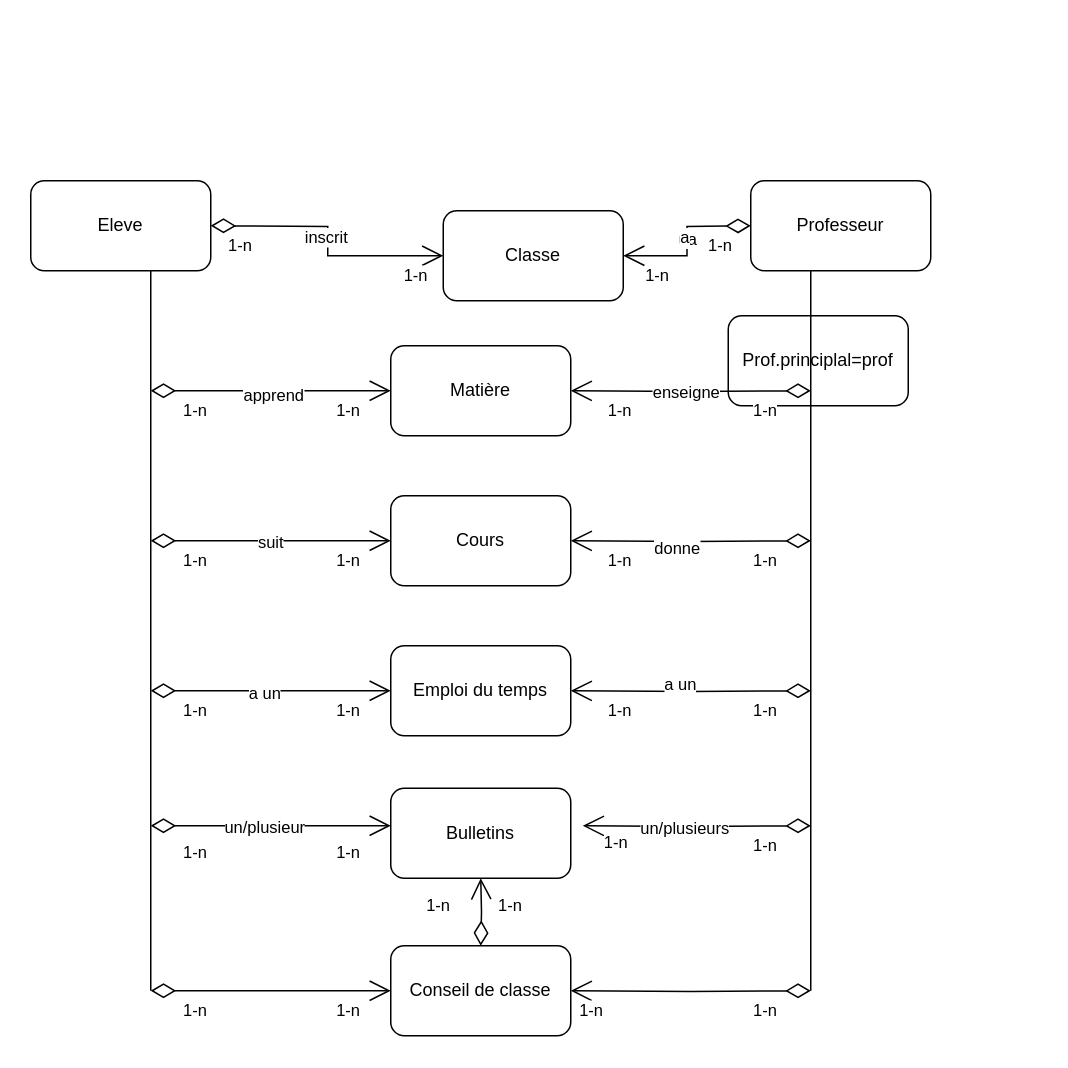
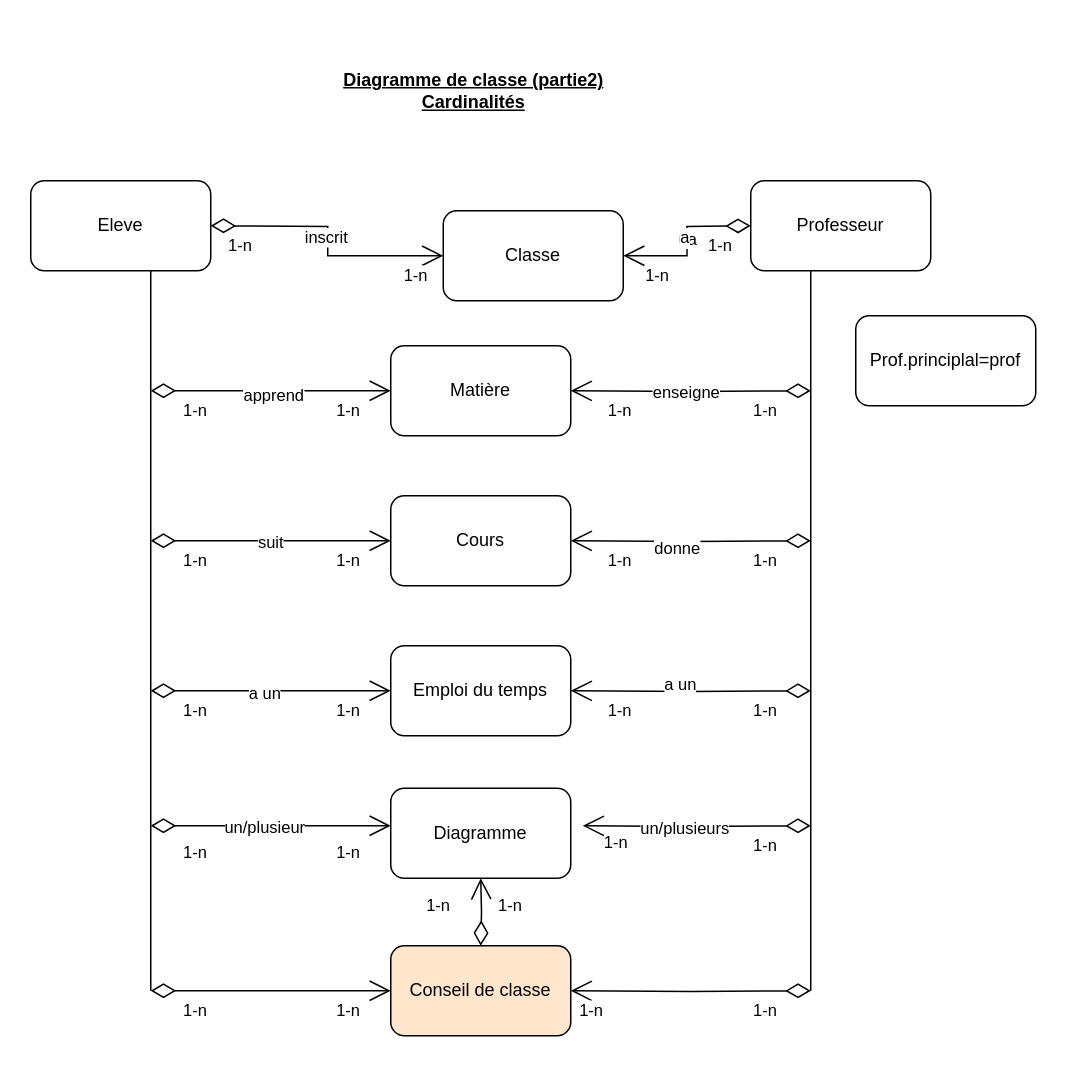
node "Diagramme de classe (partie2) Cardinalités": added
node "Prof.principlal=prof": moved (818, 361) -> (946, 361)
node "Bulletins": label "Bulletins" -> "Diagramme"
node "Conseil de classe": fillcolor #ffffff -> #ffe6cc
